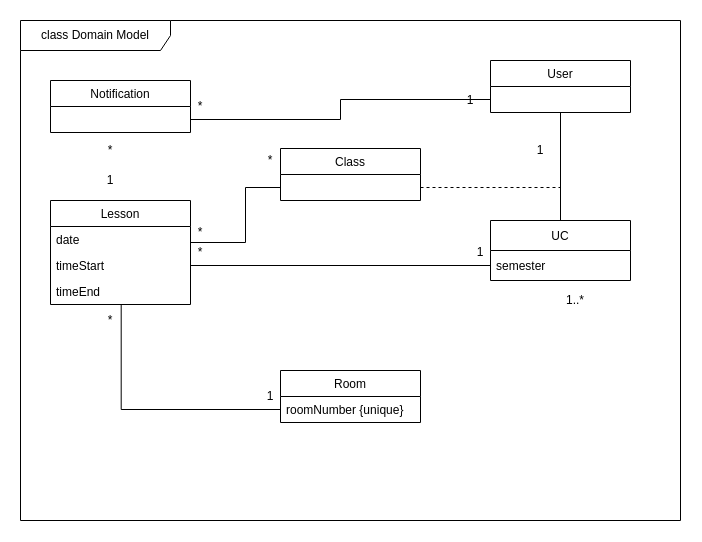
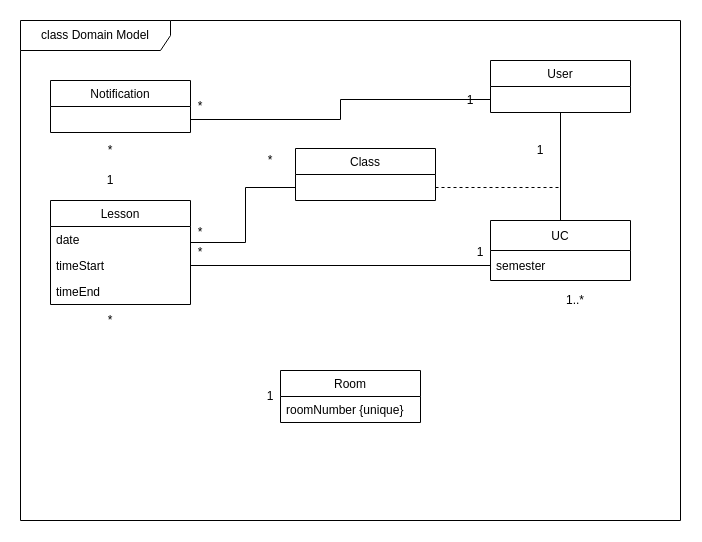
node "Class": moved (351, 175) -> (366, 175)
edge "timeEnd" -- "roomNumber {unique}": removed
